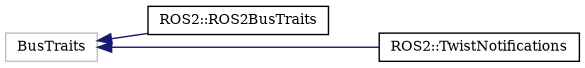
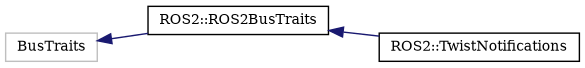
edge "ROS2::TwistNotifications" -> "BusTraits": now "ROS2::TwistNotifications" -> "ROS2::ROS2BusTraits"
